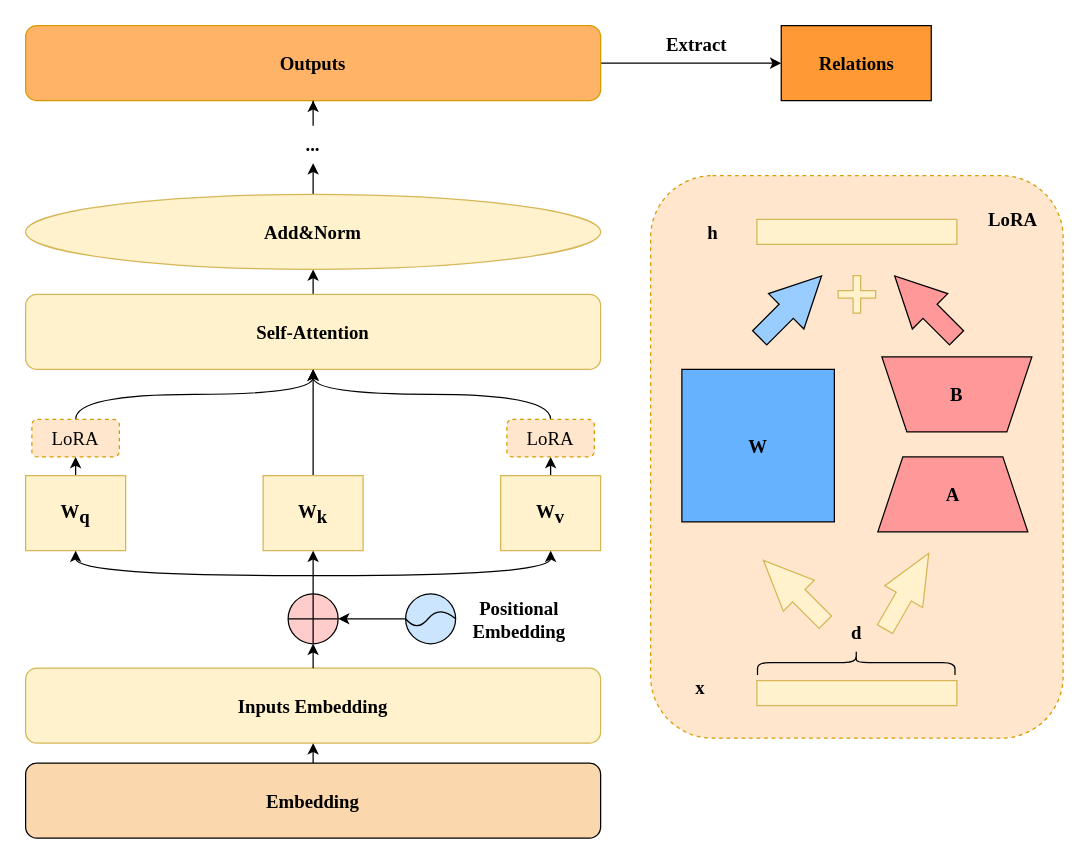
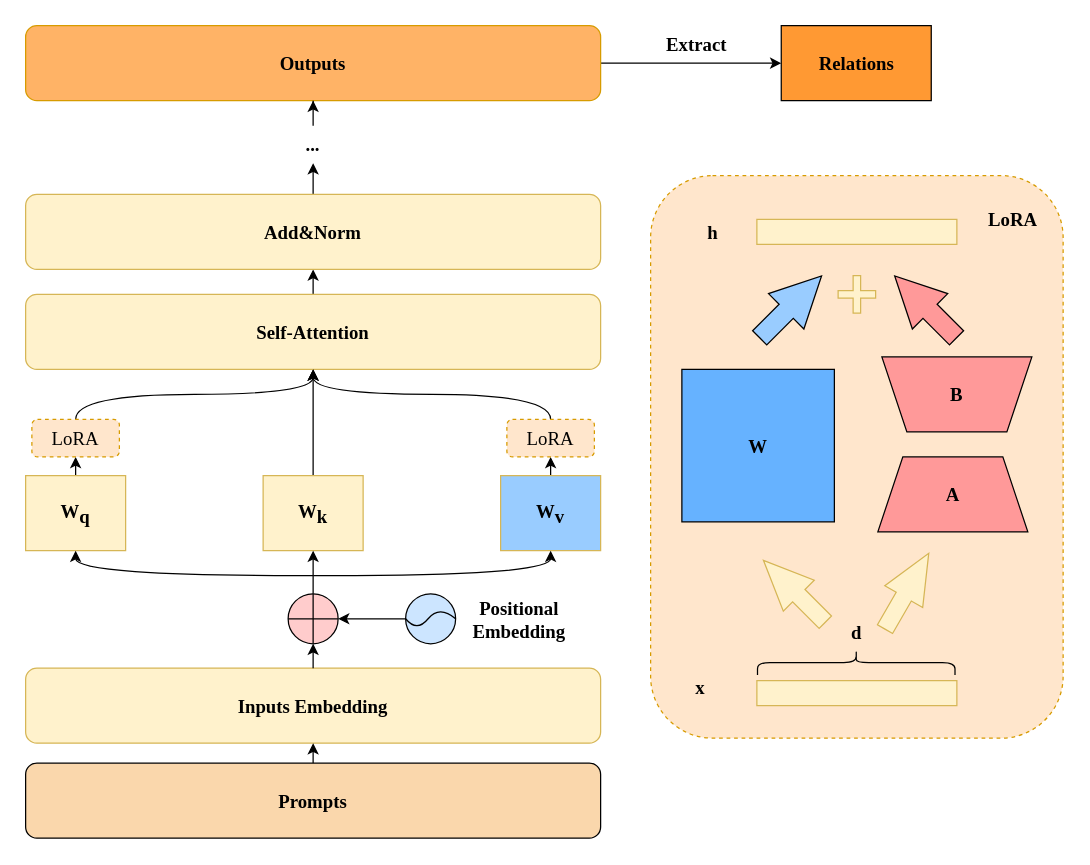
node "Add&Norm": shape ellipse -> rounded rectangle
node "Wv": fillcolor #fff2cc -> #99ccff
node "Embedding": label "Embedding" -> "Prompts"
